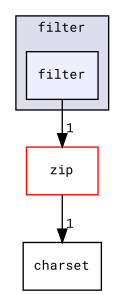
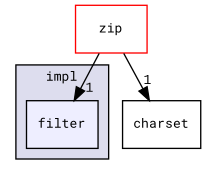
cluster "filter": label "filter" -> "impl"
edge "filter" -> "zip": reversed
